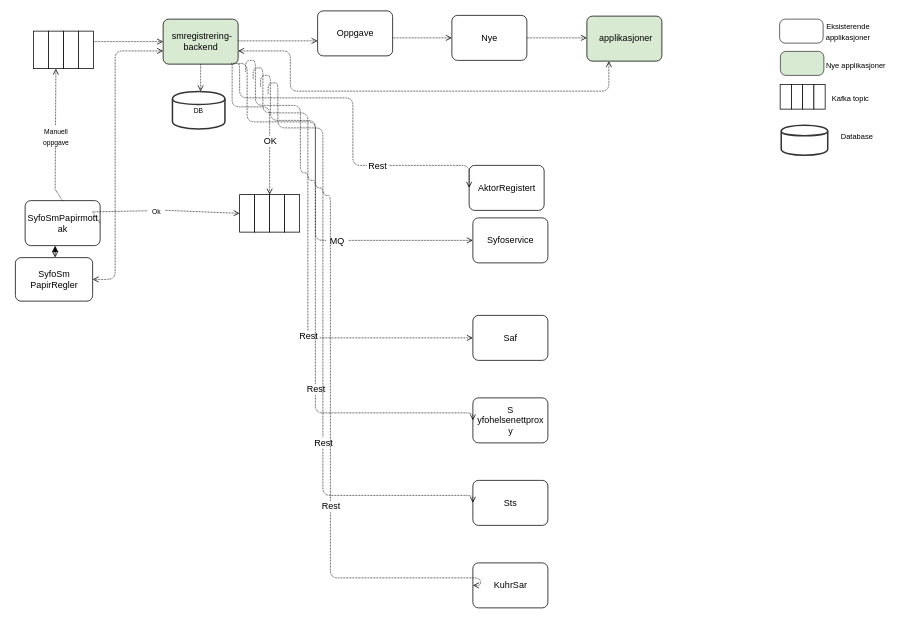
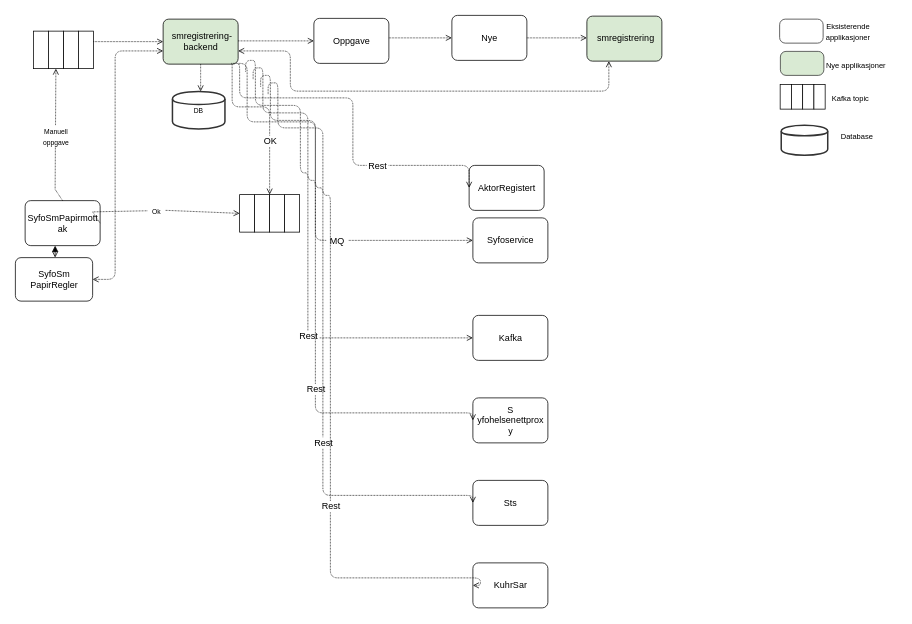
node "Oppgave": moved (355, 33) -> (351, 41)
node "applikasjoner": label "applikasjoner" -> "smregistrering"
node "Saf": label "Saf" -> "Kafka"
